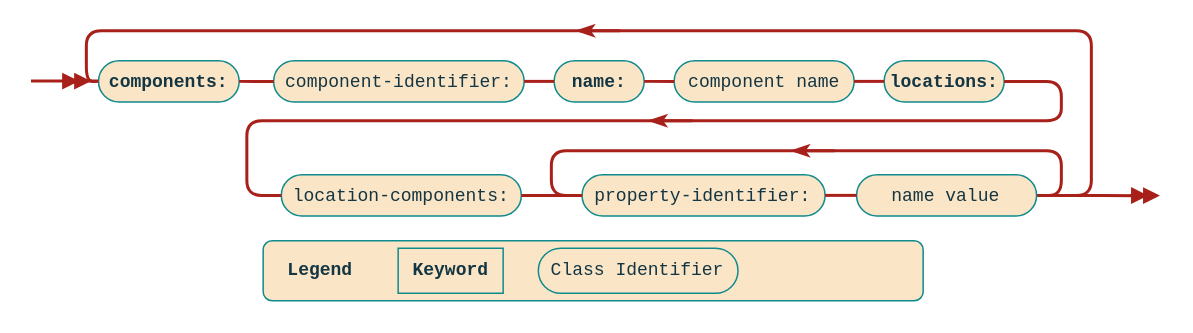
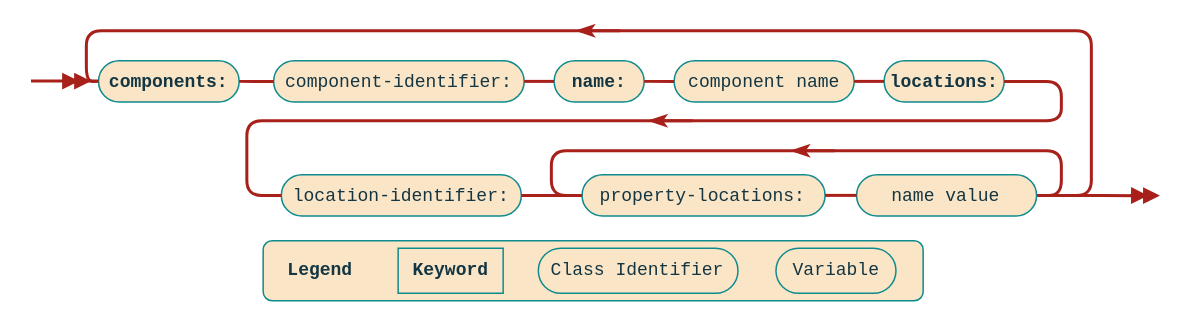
node "location-components:": label "location-components:" -> "location-identifier:"
node "property-identifier:": label "property-identifier:" -> "property-locations:"
node "Variable": added
